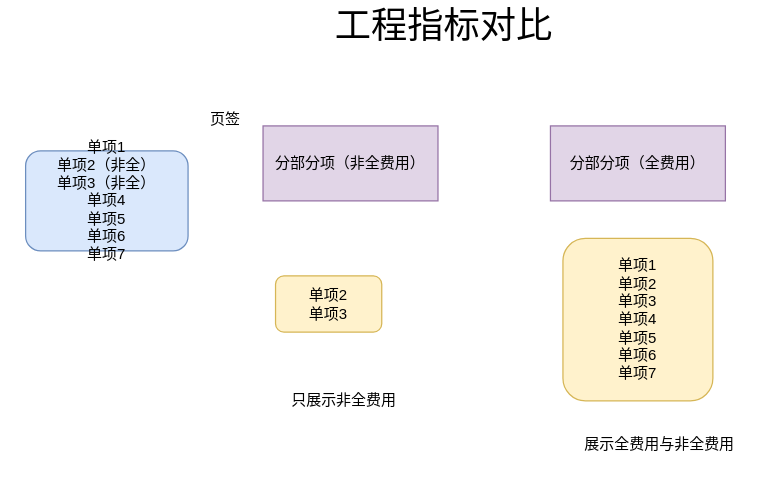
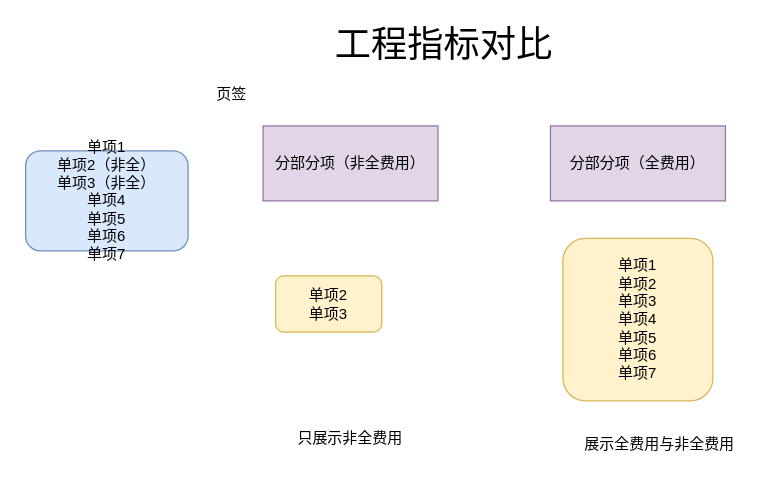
node "工程指标对比": moved (444, 26) -> (444, 44)
node "页签": moved (226, 119) -> (232, 94)
node "只展示非全费用": moved (344, 401) -> (351, 438)
